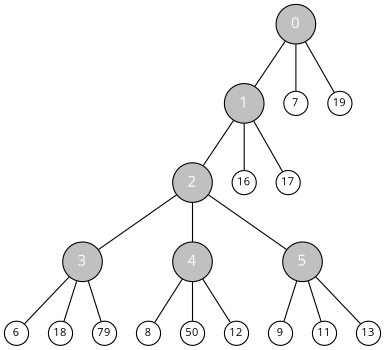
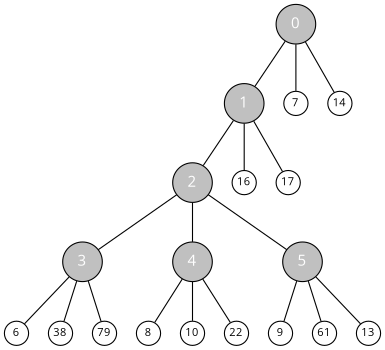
node "19": label "19" -> "14"
node "18": label "18" -> "38"
node "50": label "50" -> "10"
node "12": label "12" -> "22"
node "11": label "11" -> "61"
